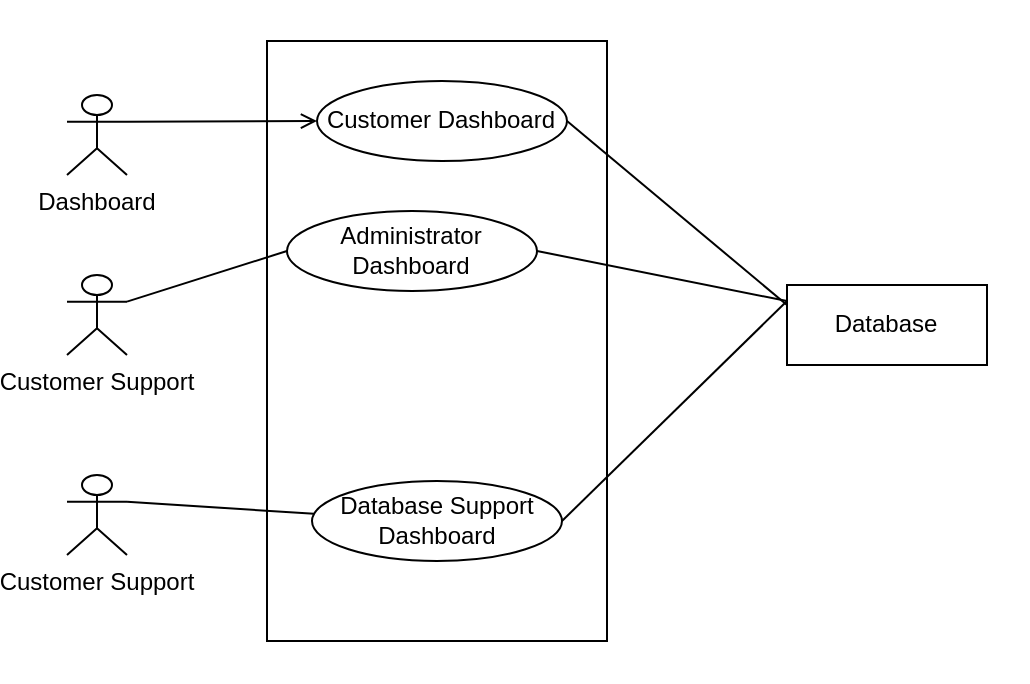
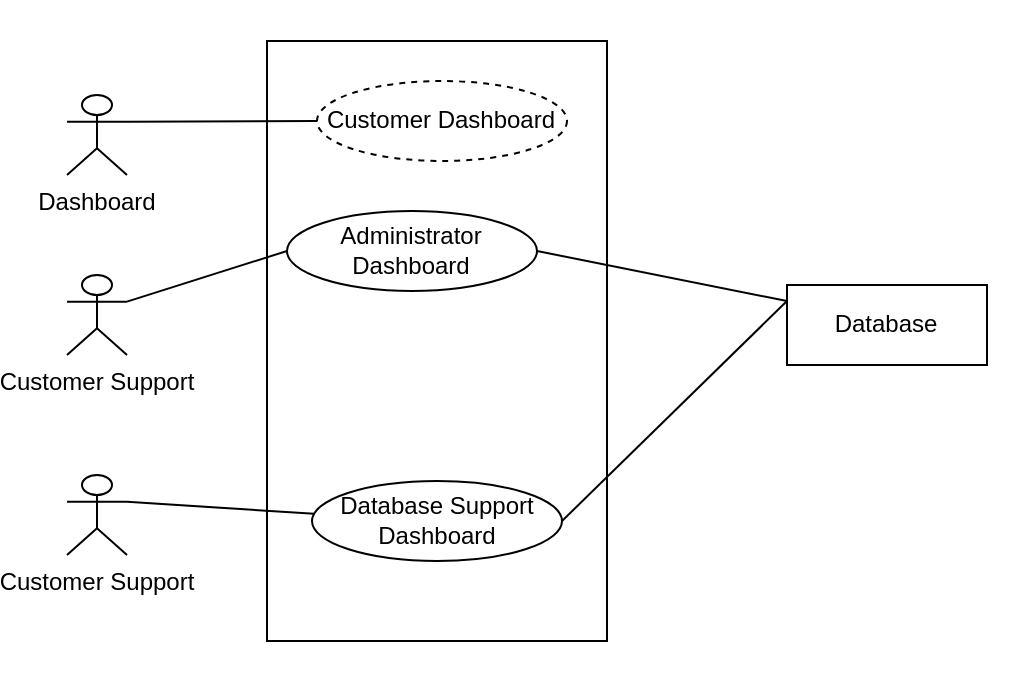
edge "Dashboard" -> "Customer Dashboard": arrowhead open -> none
node "Customer Dashboard": style solid -> dashed
edge "Customer Dashboard" -- "Database": removed
